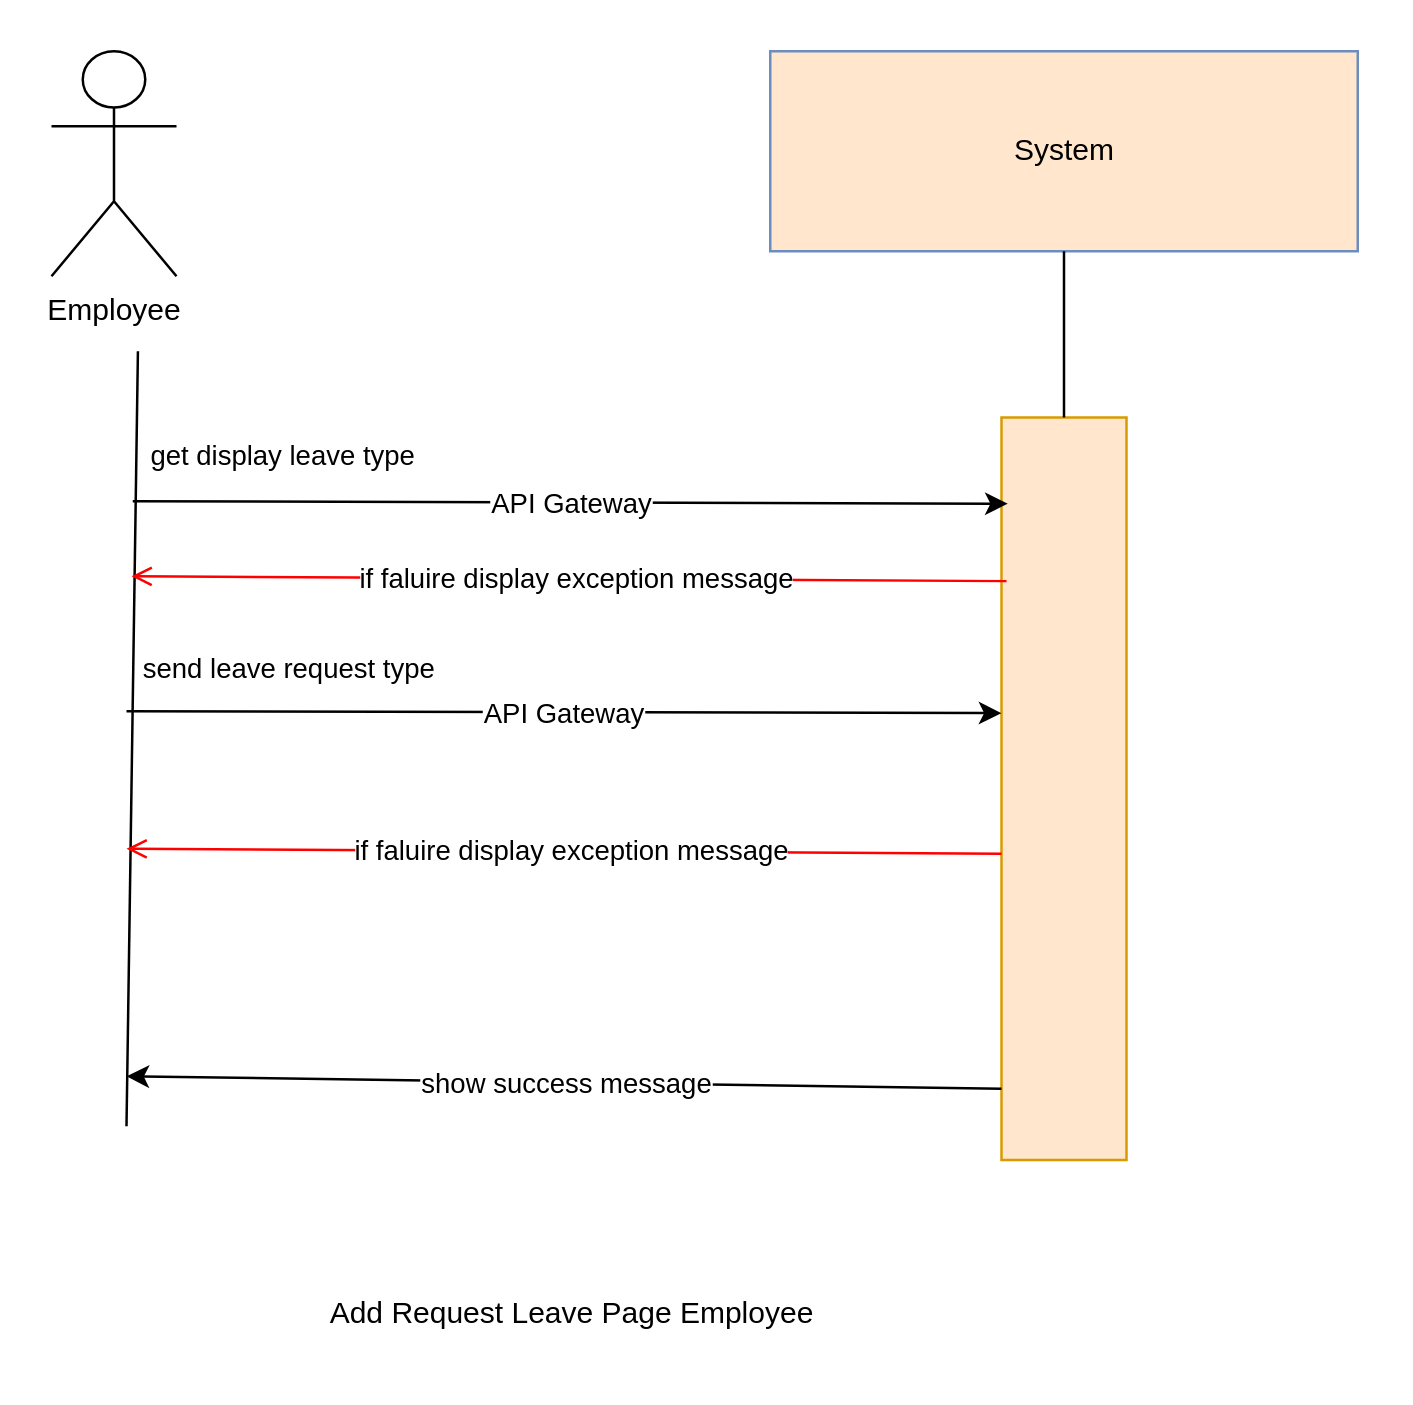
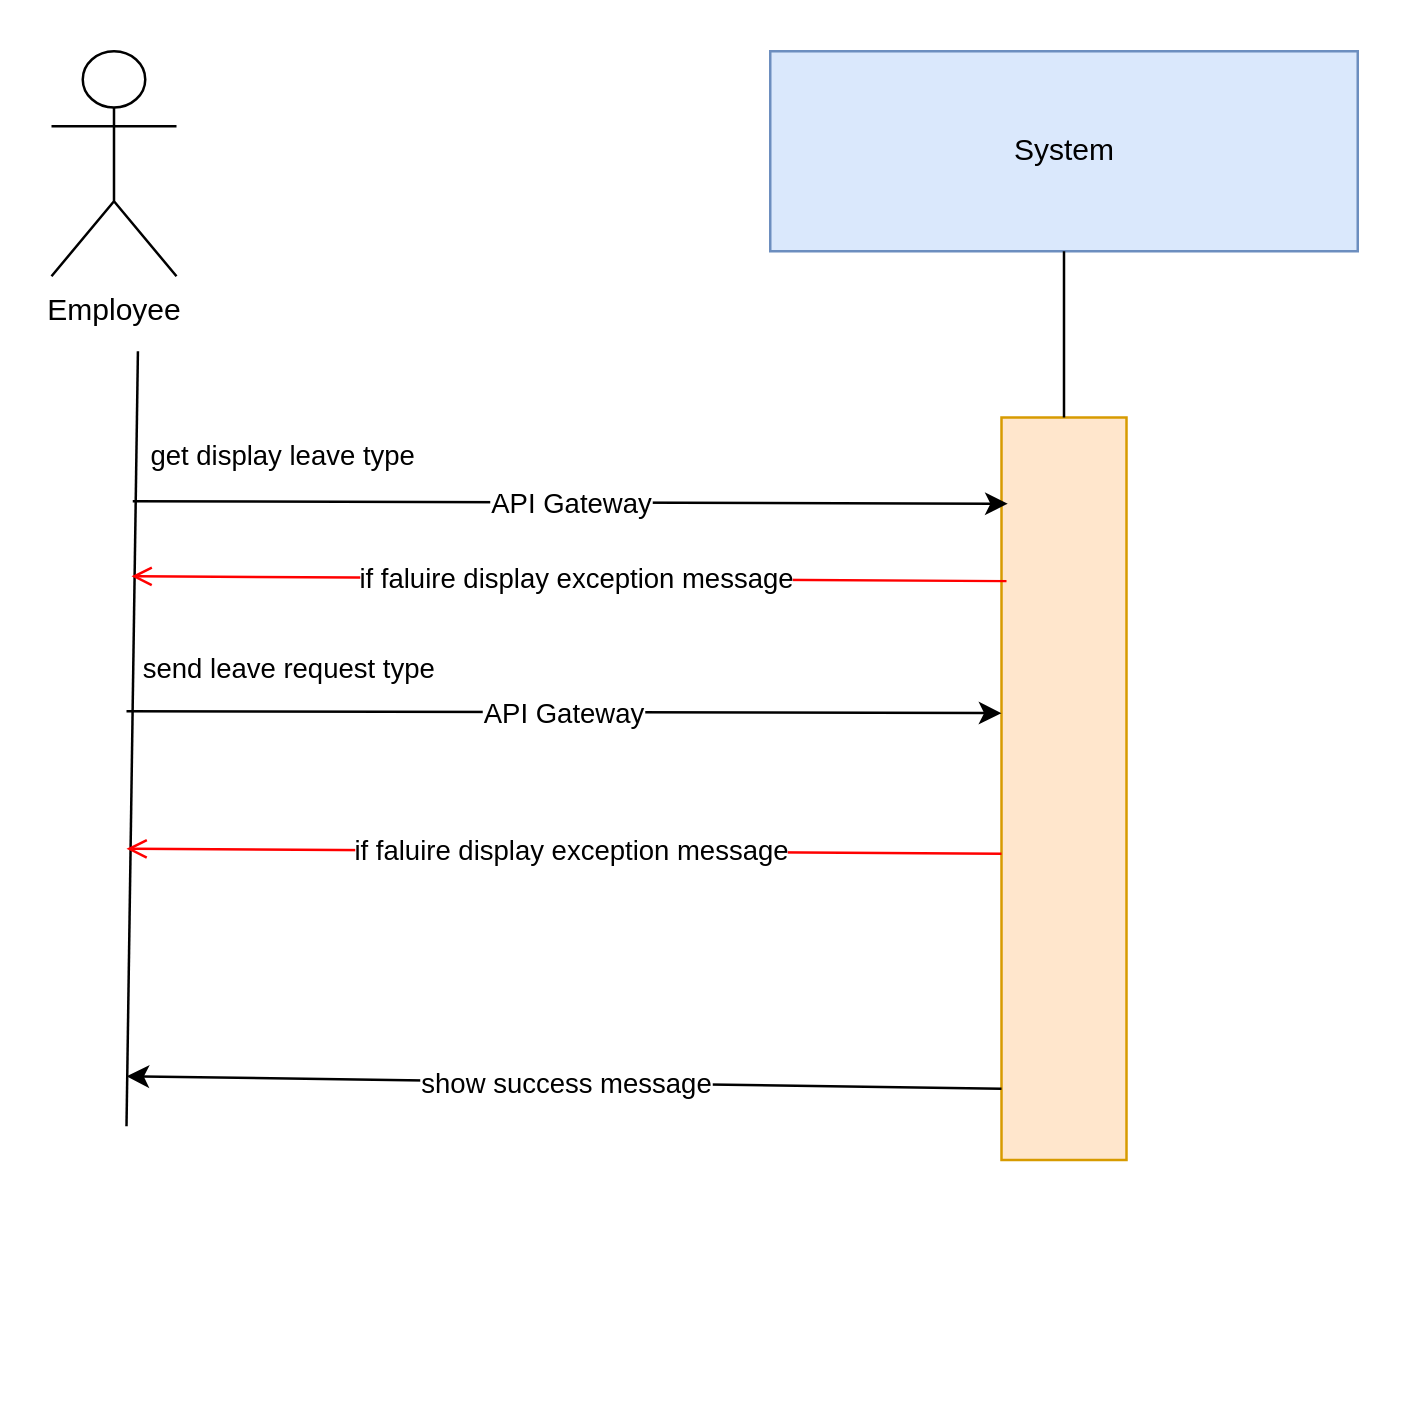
node "System": fillcolor #ffe6cc -> #dae8fc
node "Add Request Leave Page Employee": removed
